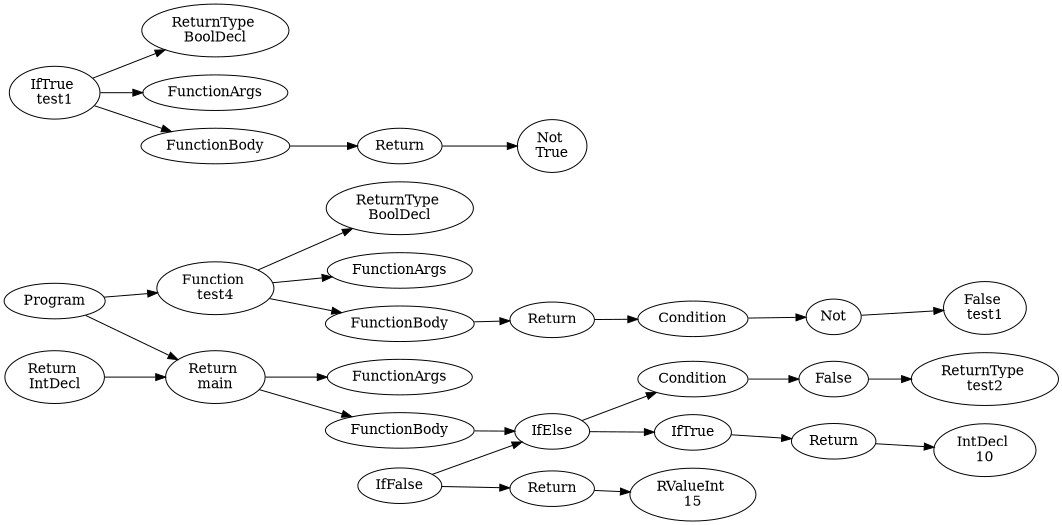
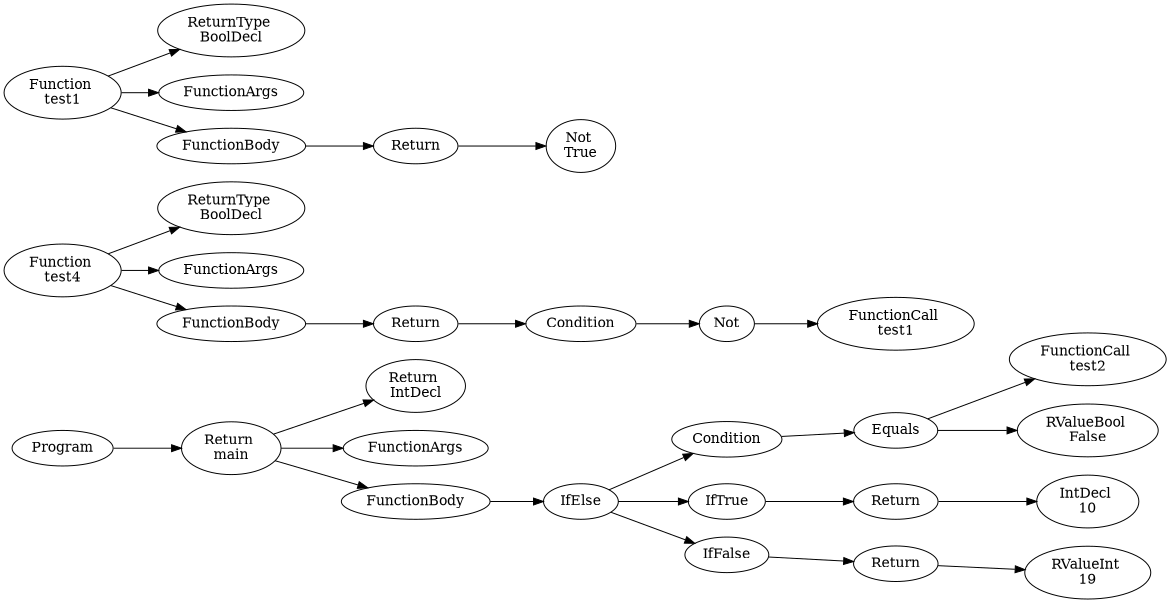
node "IfTrue test1": label "IfTrue test1" -> "Function test1"
edge "Program" -> "Function test4": removed
node "False test1": label "False test1" -> "FunctionCall test1"
edge "Return IntDecl" -> "Return main": reversed
node "False": label "False" -> "Equals"
node "ReturnType test2": label "ReturnType test2" -> "FunctionCall test2"
node "RValueBool False": added
edge "IfFalse" -> "IfElse": reversed
node "RValueInt 15": label "RValueInt 15" -> "RValueInt 19"
